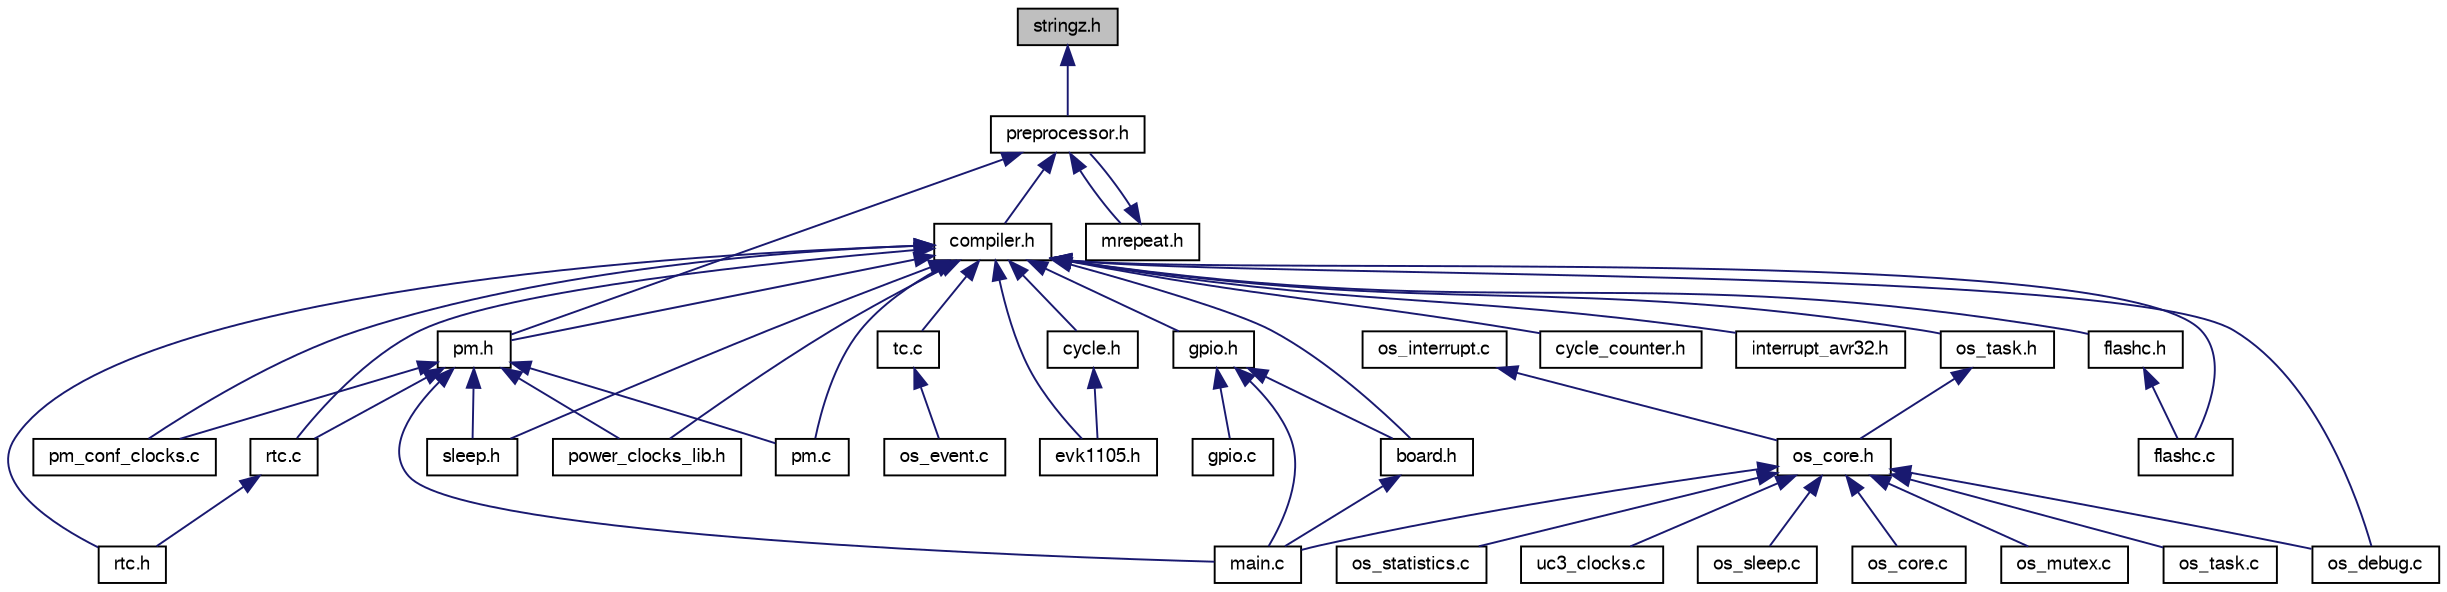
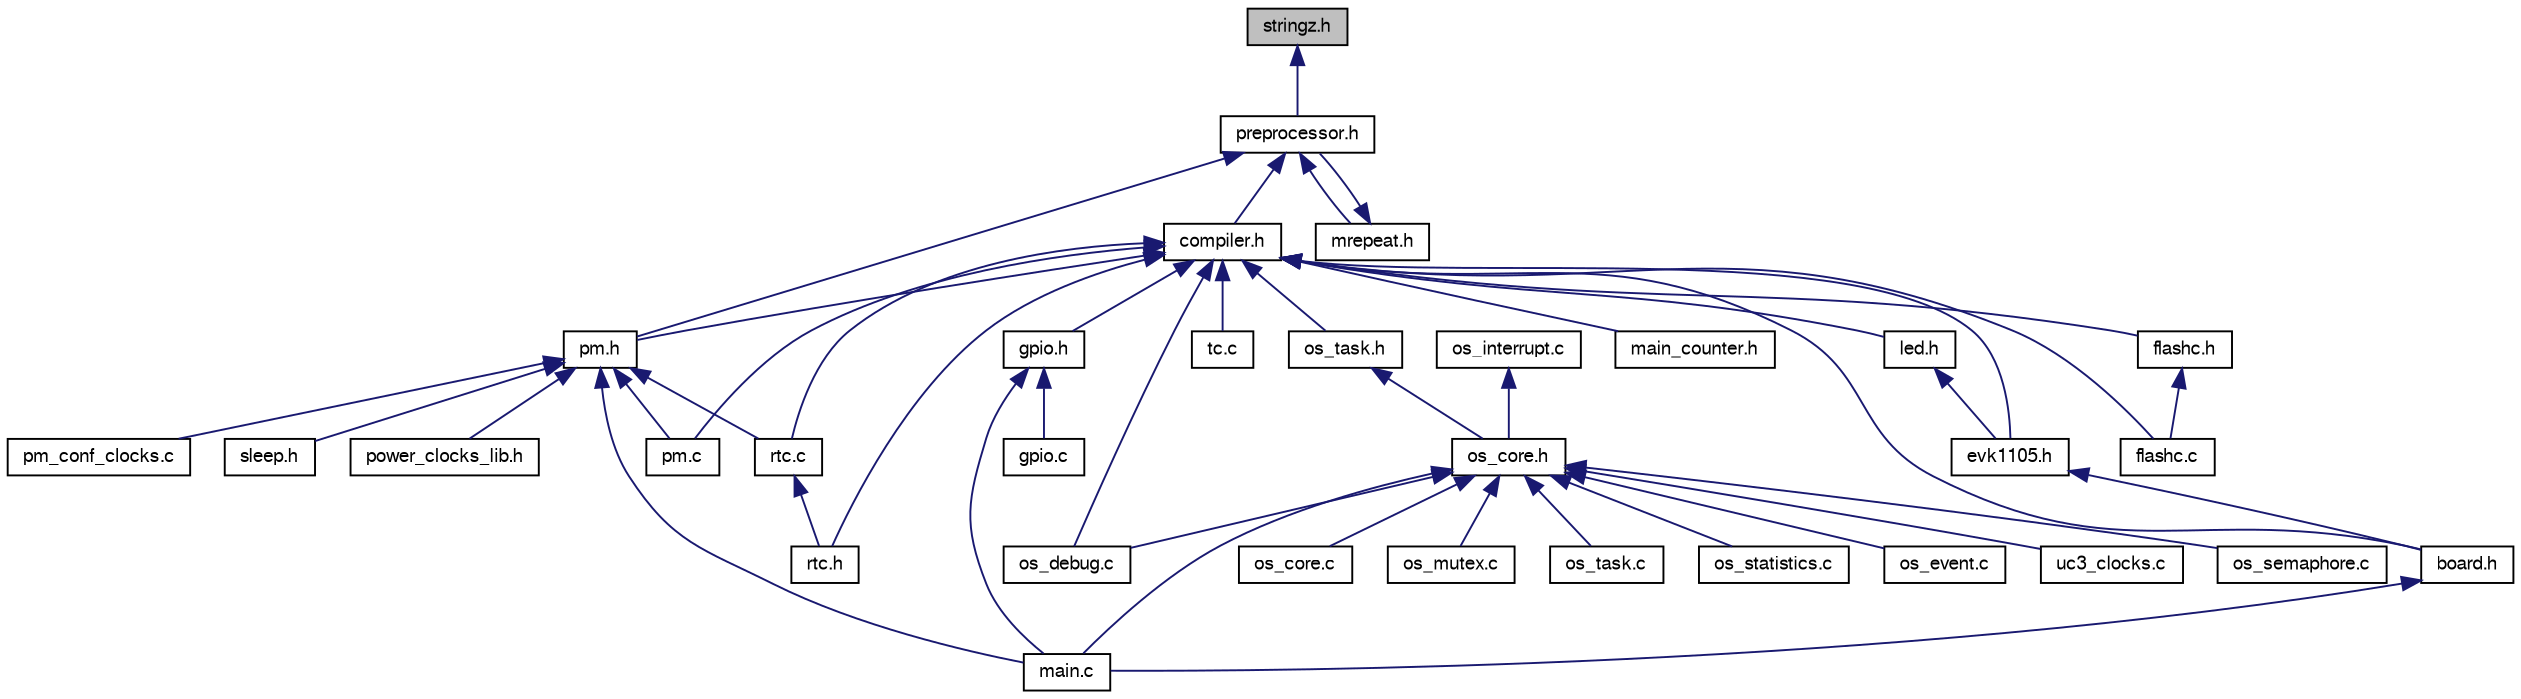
edge "pm_conf_clocks.c" -> "compiler.h": removed
edge "power_clocks_lib.h" -> "compiler.h": removed
edge "sleep.h" -> "compiler.h": removed
node "cycle.h": label "cycle.h" -> "led.h"
node "cycle_counter.h": label "cycle_counter.h" -> "main_counter.h"
node "interrupt_avr32.h": removed
edge "board.h" -> "gpio.h": now "board.h" -> "evk1105.h"
edge "os_event.c" -> "tc.c": now "os_event.c" -> "os_core.h"
node "os_sleep.c": label "os_sleep.c" -> "os_semaphore.c"
